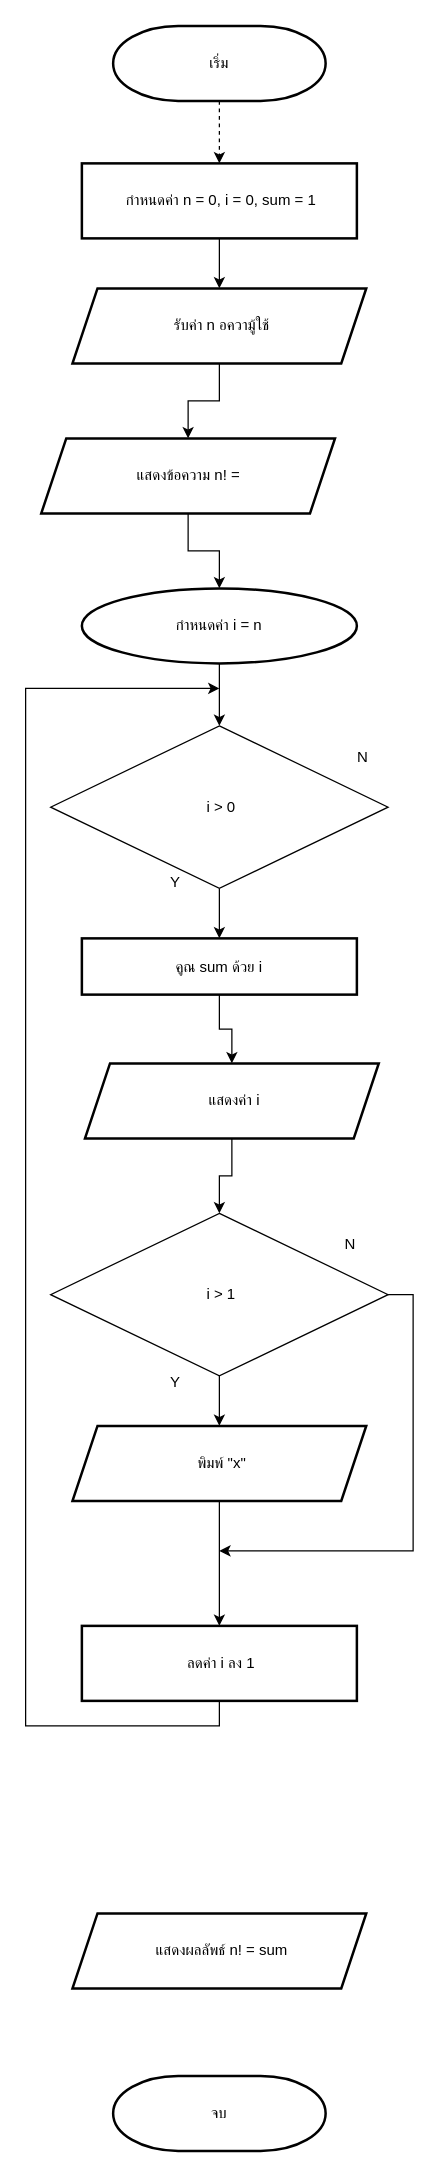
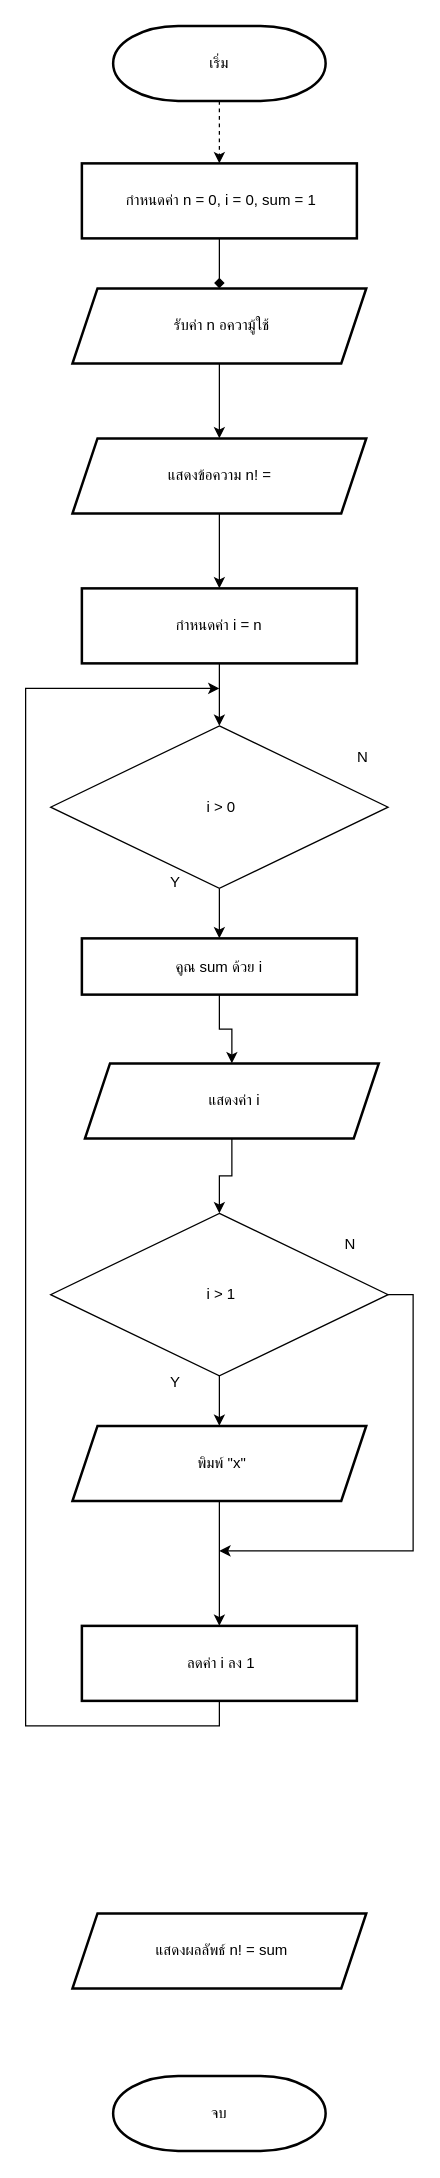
edge "กำหนดค่า n = 0, i = 0, sum = 1" -> "รับค่า n อความู้ใช้": arrowhead classic -> diamond
node "แสดงข้อความ n! =": moved (188, 476) -> (219, 476)
node "กำหนดค่า i = n": shape ellipse -> rectangle
